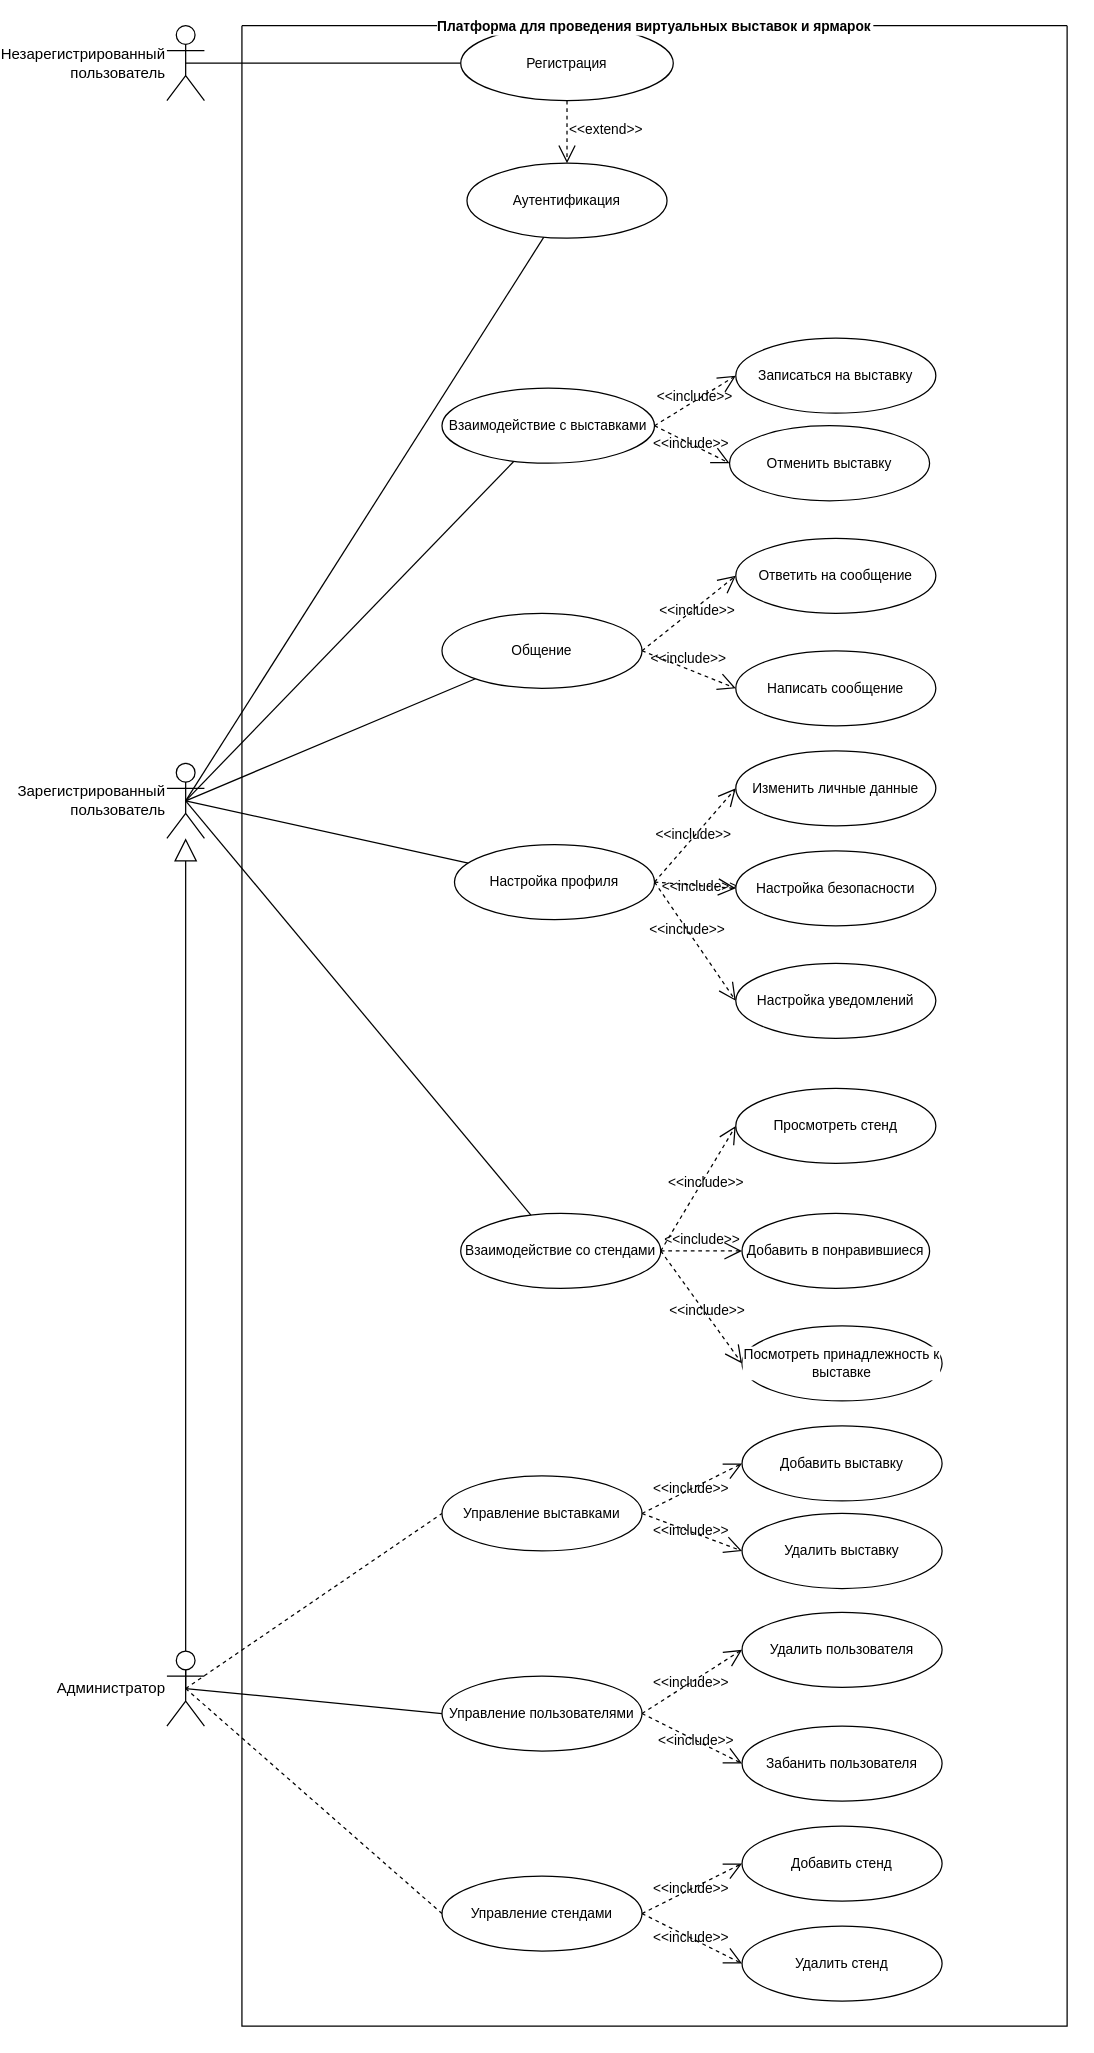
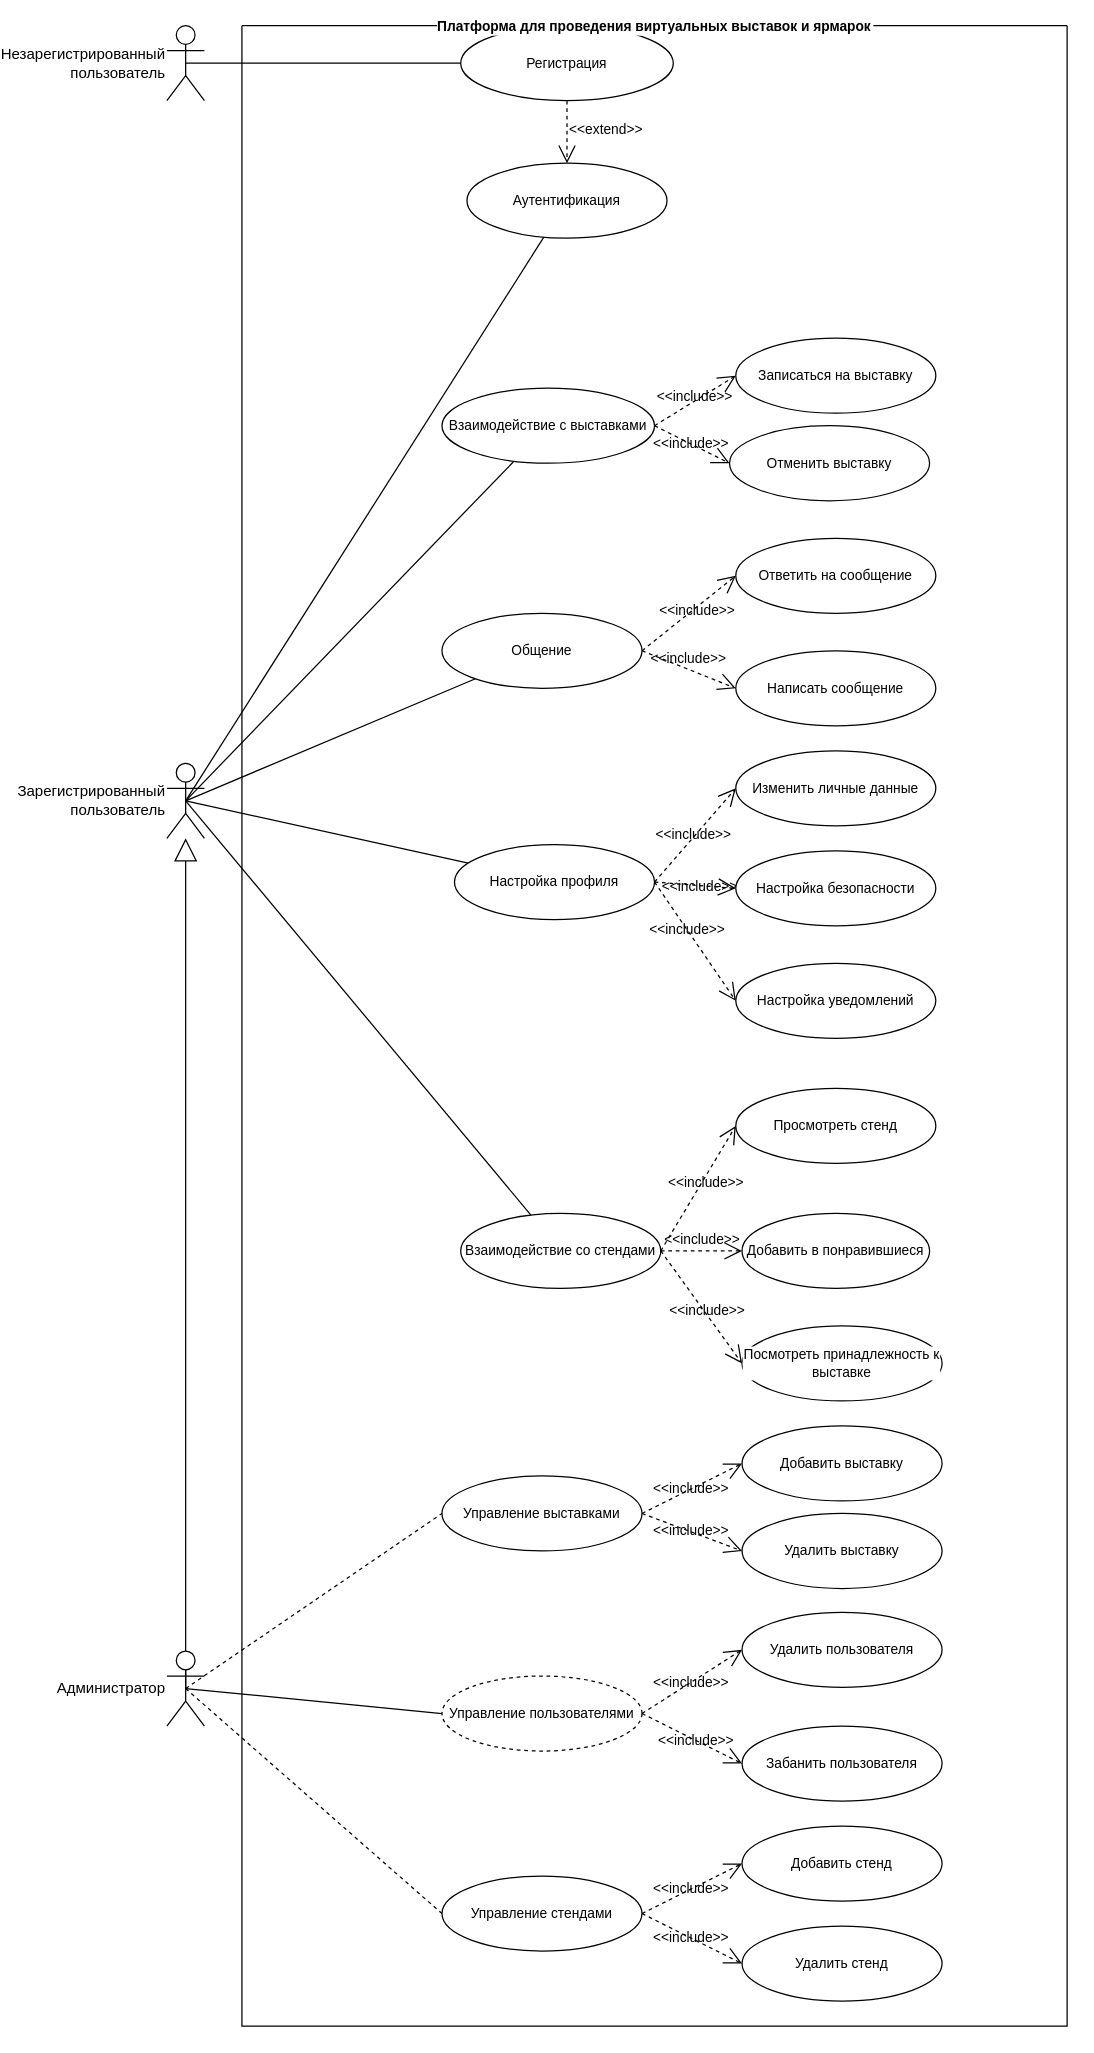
node "Управление пользователями": style solid -> dashed
